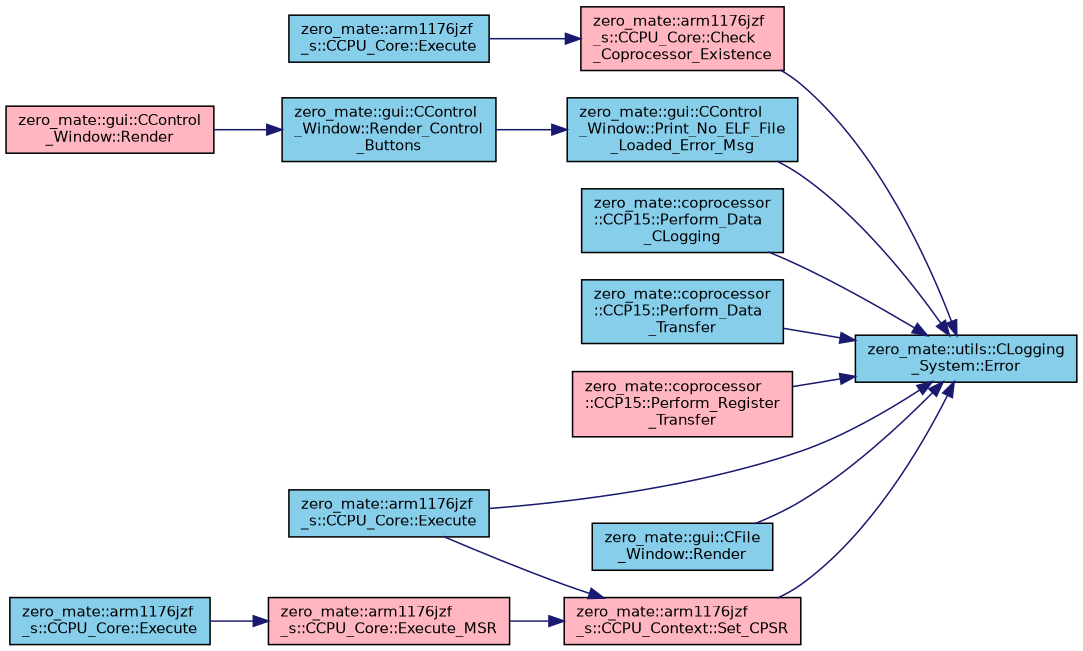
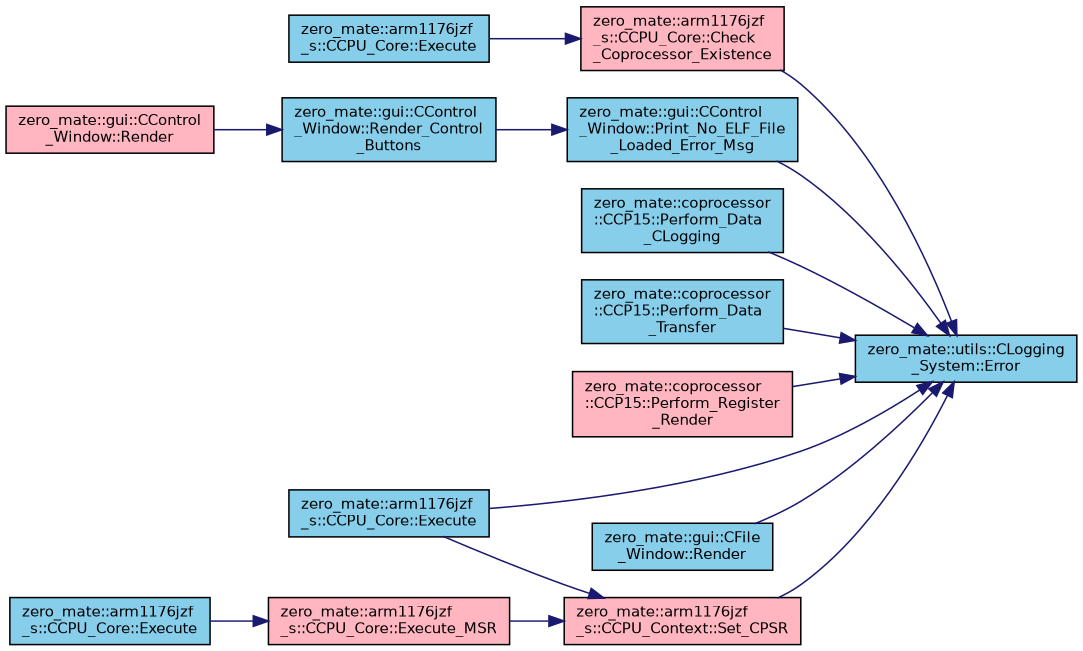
node "zero_mate::coprocessor ::CCP15::Perform_Register _Transfer": label "zero_mate::coprocessor ::CCP15::Perform_Register _Transfer" -> "zero_mate::coprocessor ::CCP15::Perform_Register _Render"
